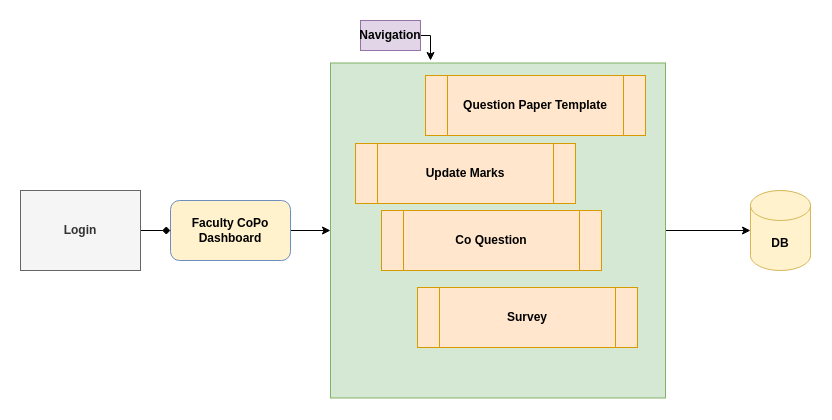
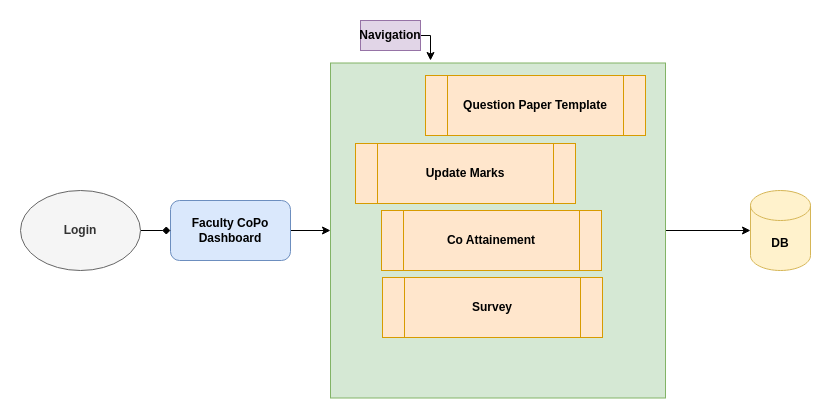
node "Login": shape rectangle -> ellipse
node "Faculty CoPo Dashboard": fillcolor #fff2cc -> #dae8fc
node "Co Question": label "Co Question" -> "Co Attainement"
node "Survey": moved (528, 318) -> (493, 308)
